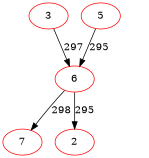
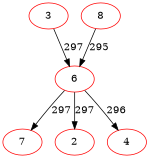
node "5": label "5" -> "8"
edge "6" -> "7": label "298" -> "297"
edge "6" -> "2": label "295" -> "297"
node "4": added
